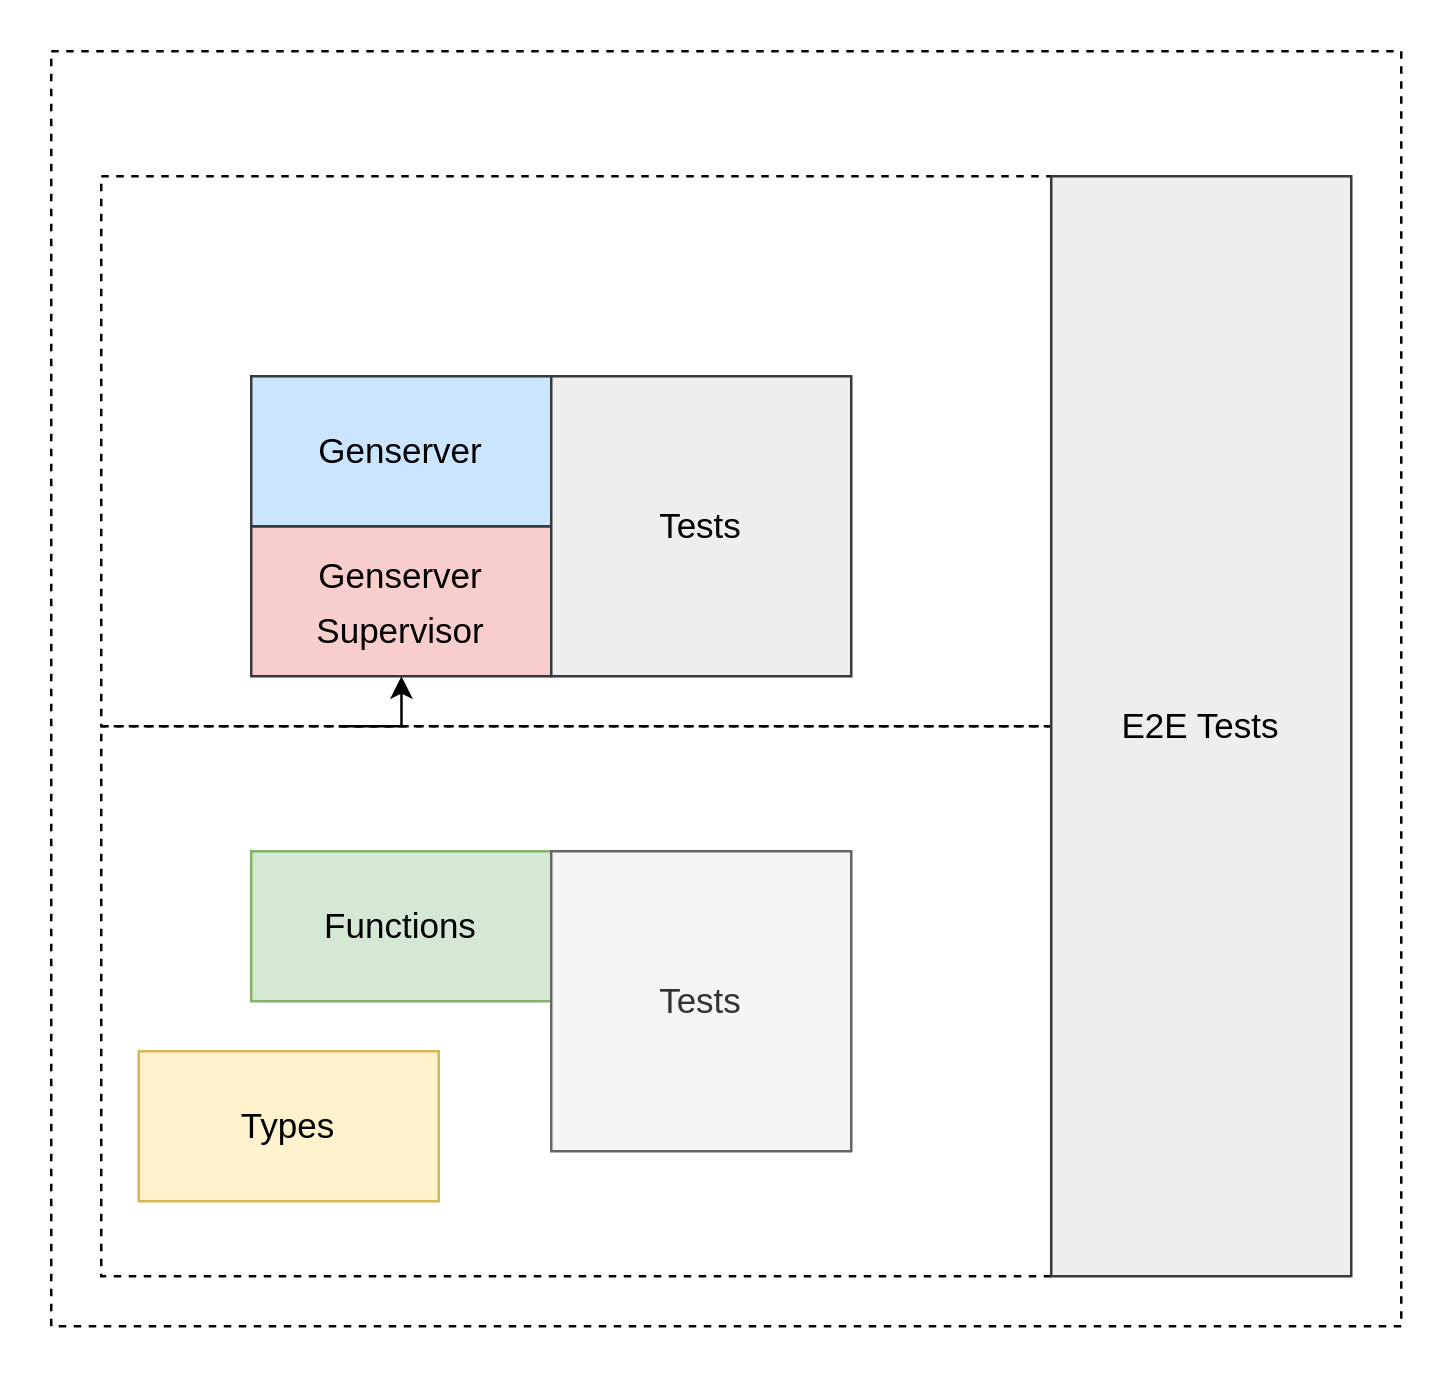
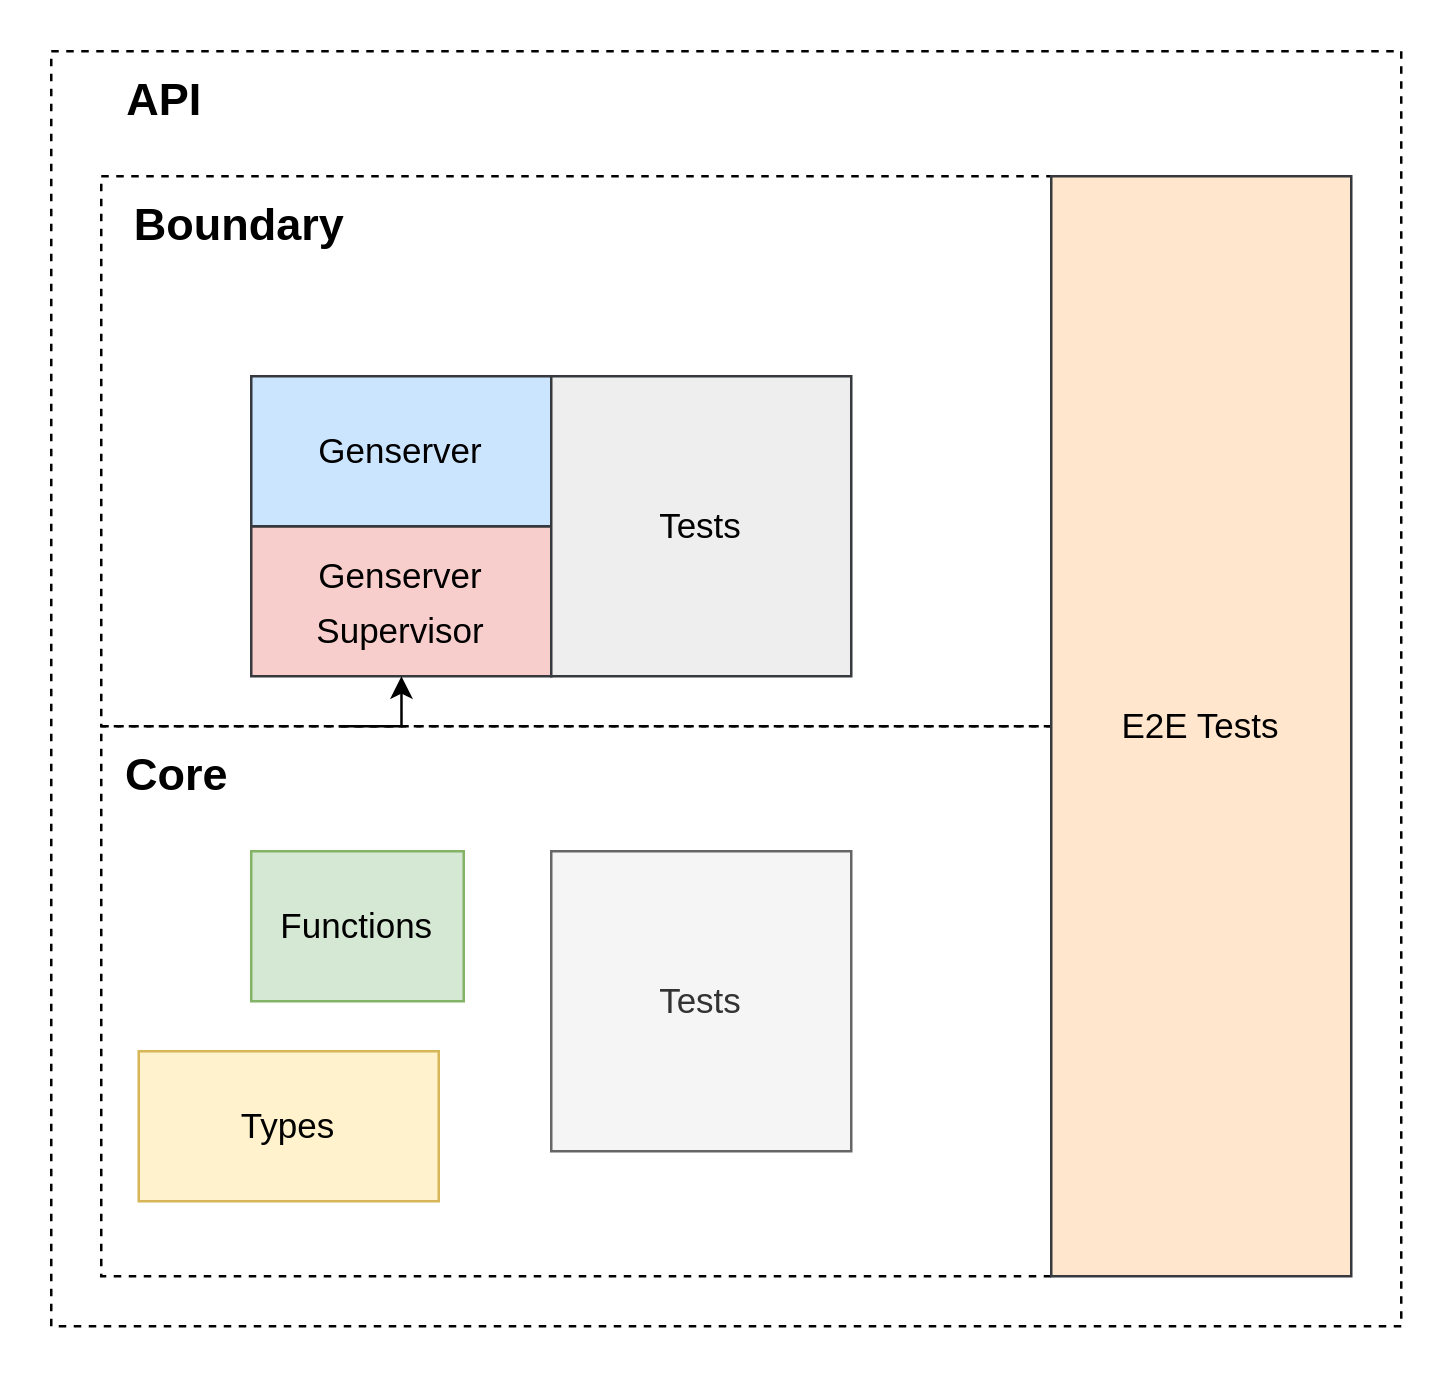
node "API": added
node "Boundary": added
node "E2E Tests": fillcolor #eeeeee -> #ffe6cc
node "Core": added
node "Functions": size 300x150 -> 213x150
